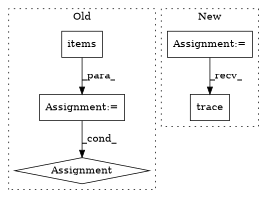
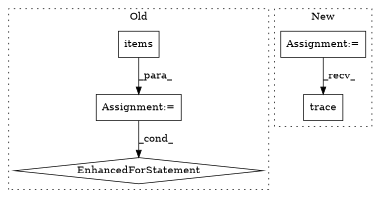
node "Assignment": label "Assignment" -> "EnhancedForStatement"
